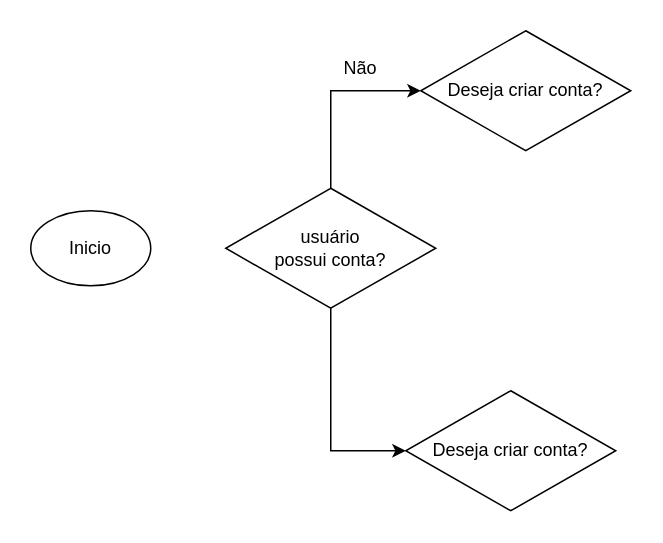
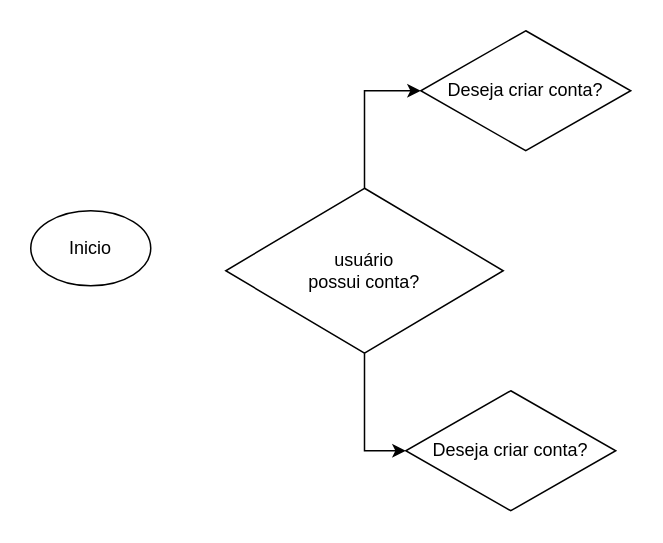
node "Não": removed
node "usuário possui conta?": size 210x120 -> 278x165
